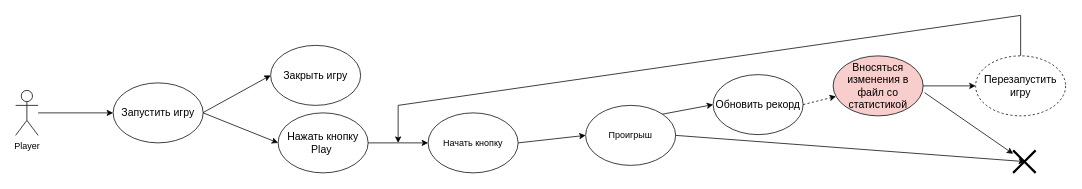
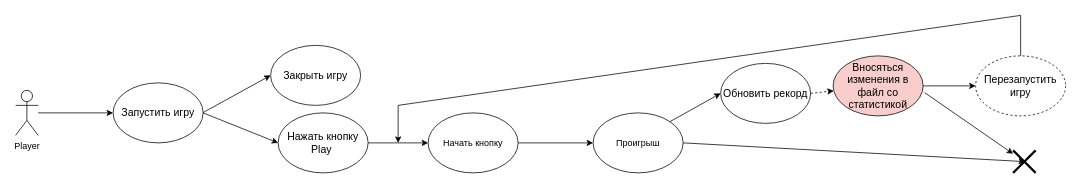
node "Обновить рекорд": moved (758, 105) -> (765, 93)
node "Проигрыш": moved (630, 135) -> (638, 143)
